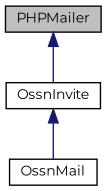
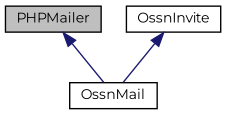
edge "OssnInvite" -> "PHPMailer": now "OssnMail" -> "PHPMailer"
